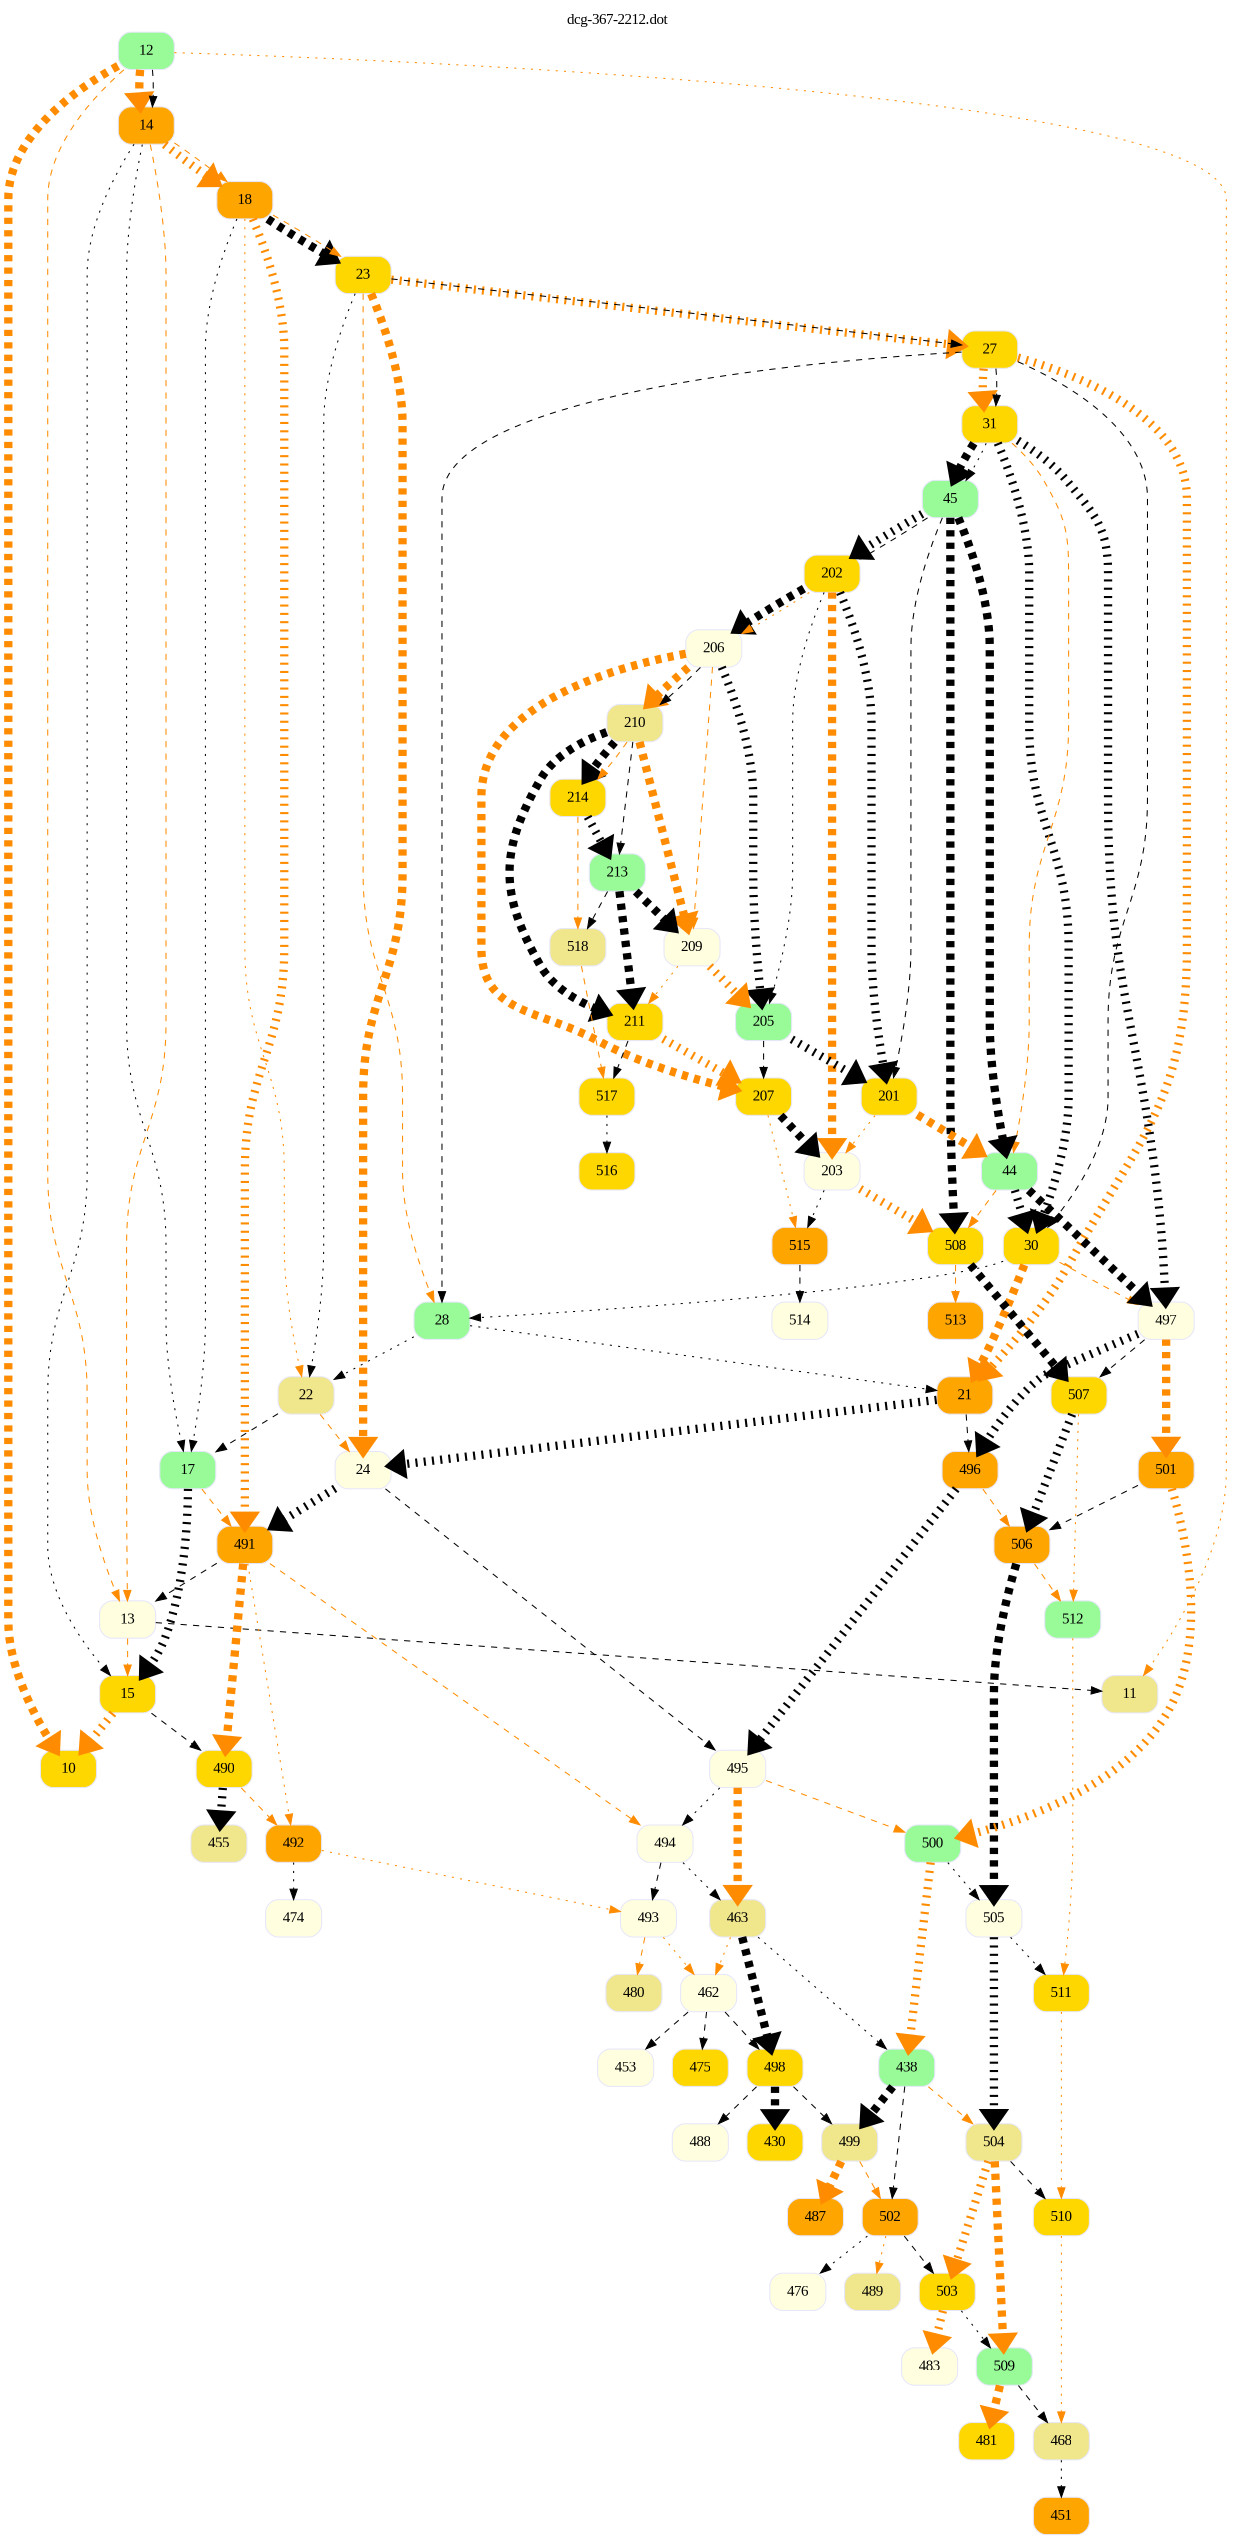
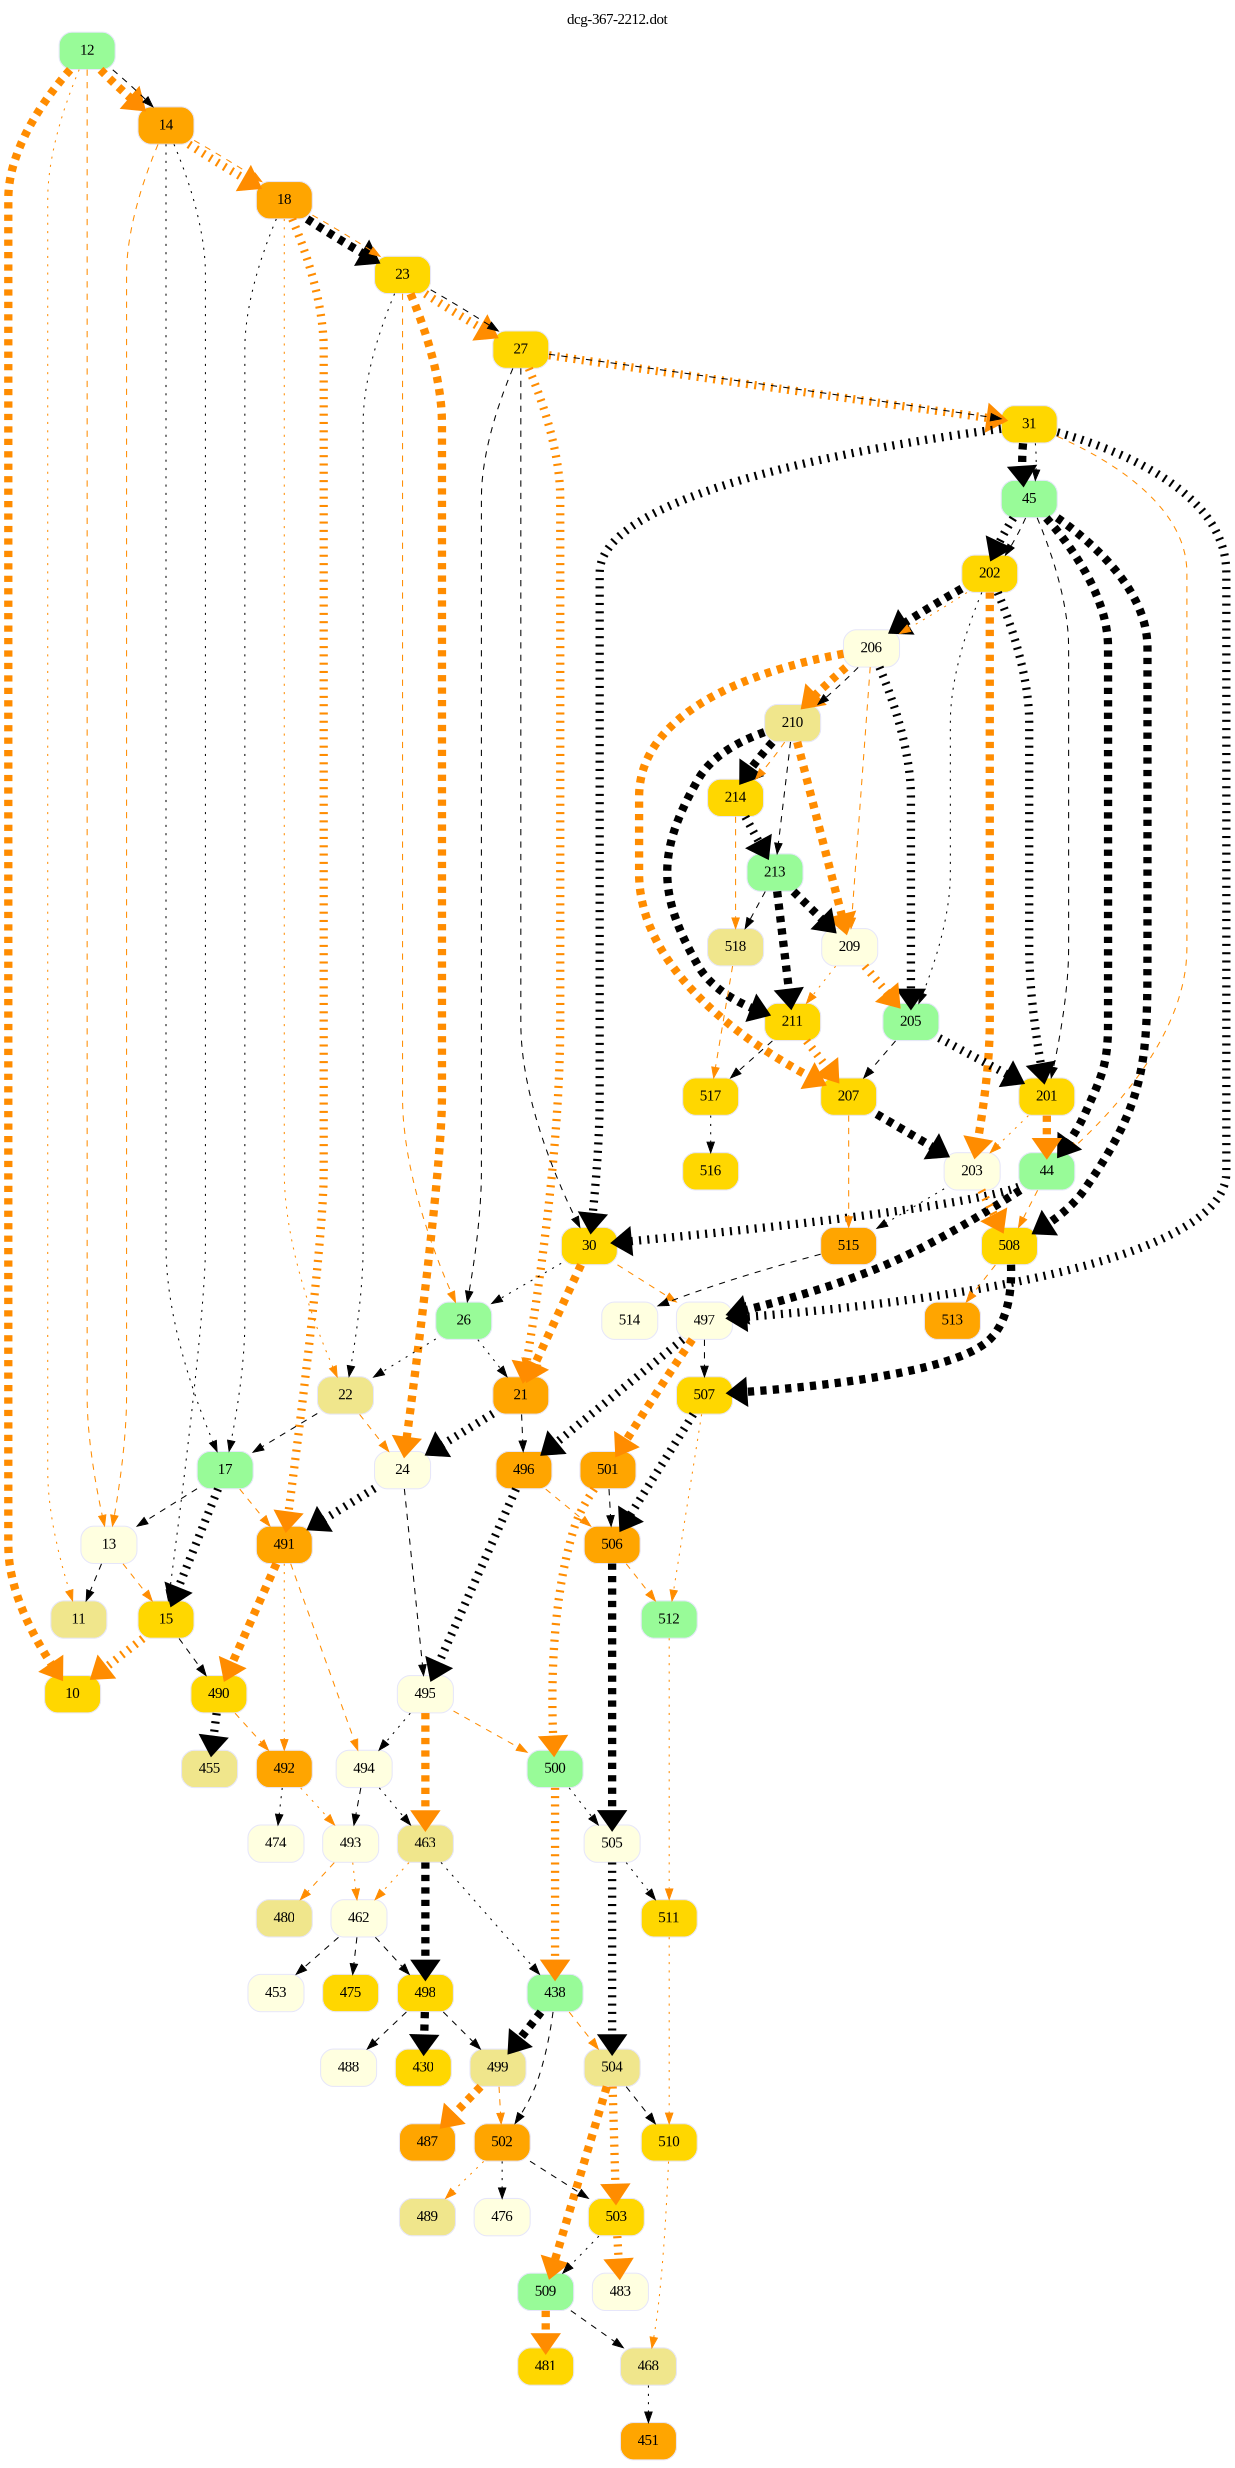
edge "207" -> "515": style dotted -> dashed
node "28": label "28" -> "26"
edge "491" -> "13": now "17" -> "13"
